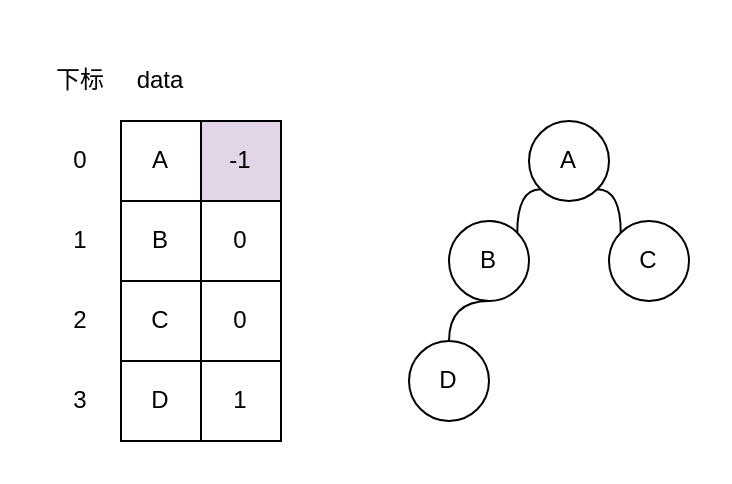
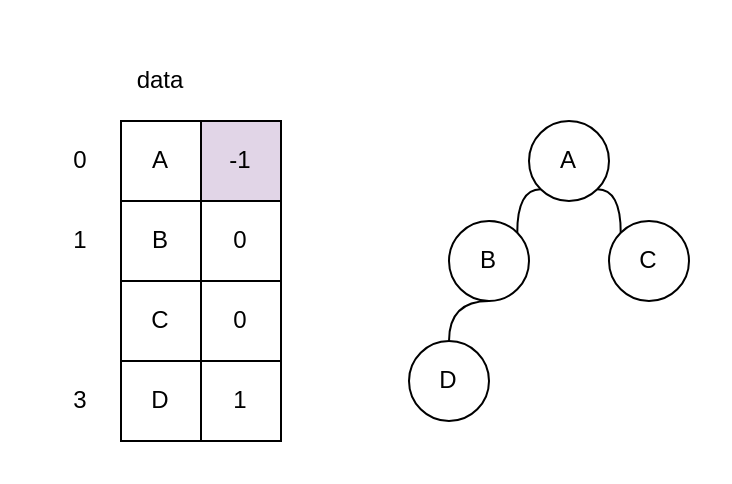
node "下标": removed
node "2": removed
